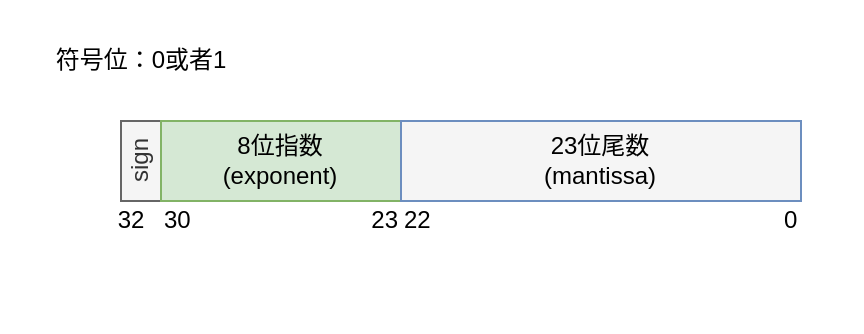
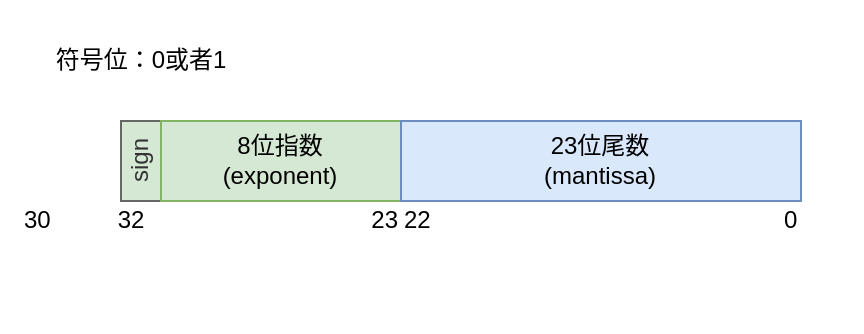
node "sign": fillcolor #f5f5f5 -> #d5e8d4
node "23位尾数 (mantissa)": fillcolor #f5f5f5 -> #dae8fc
node "30": moved (191, 221) -> (51, 221)
